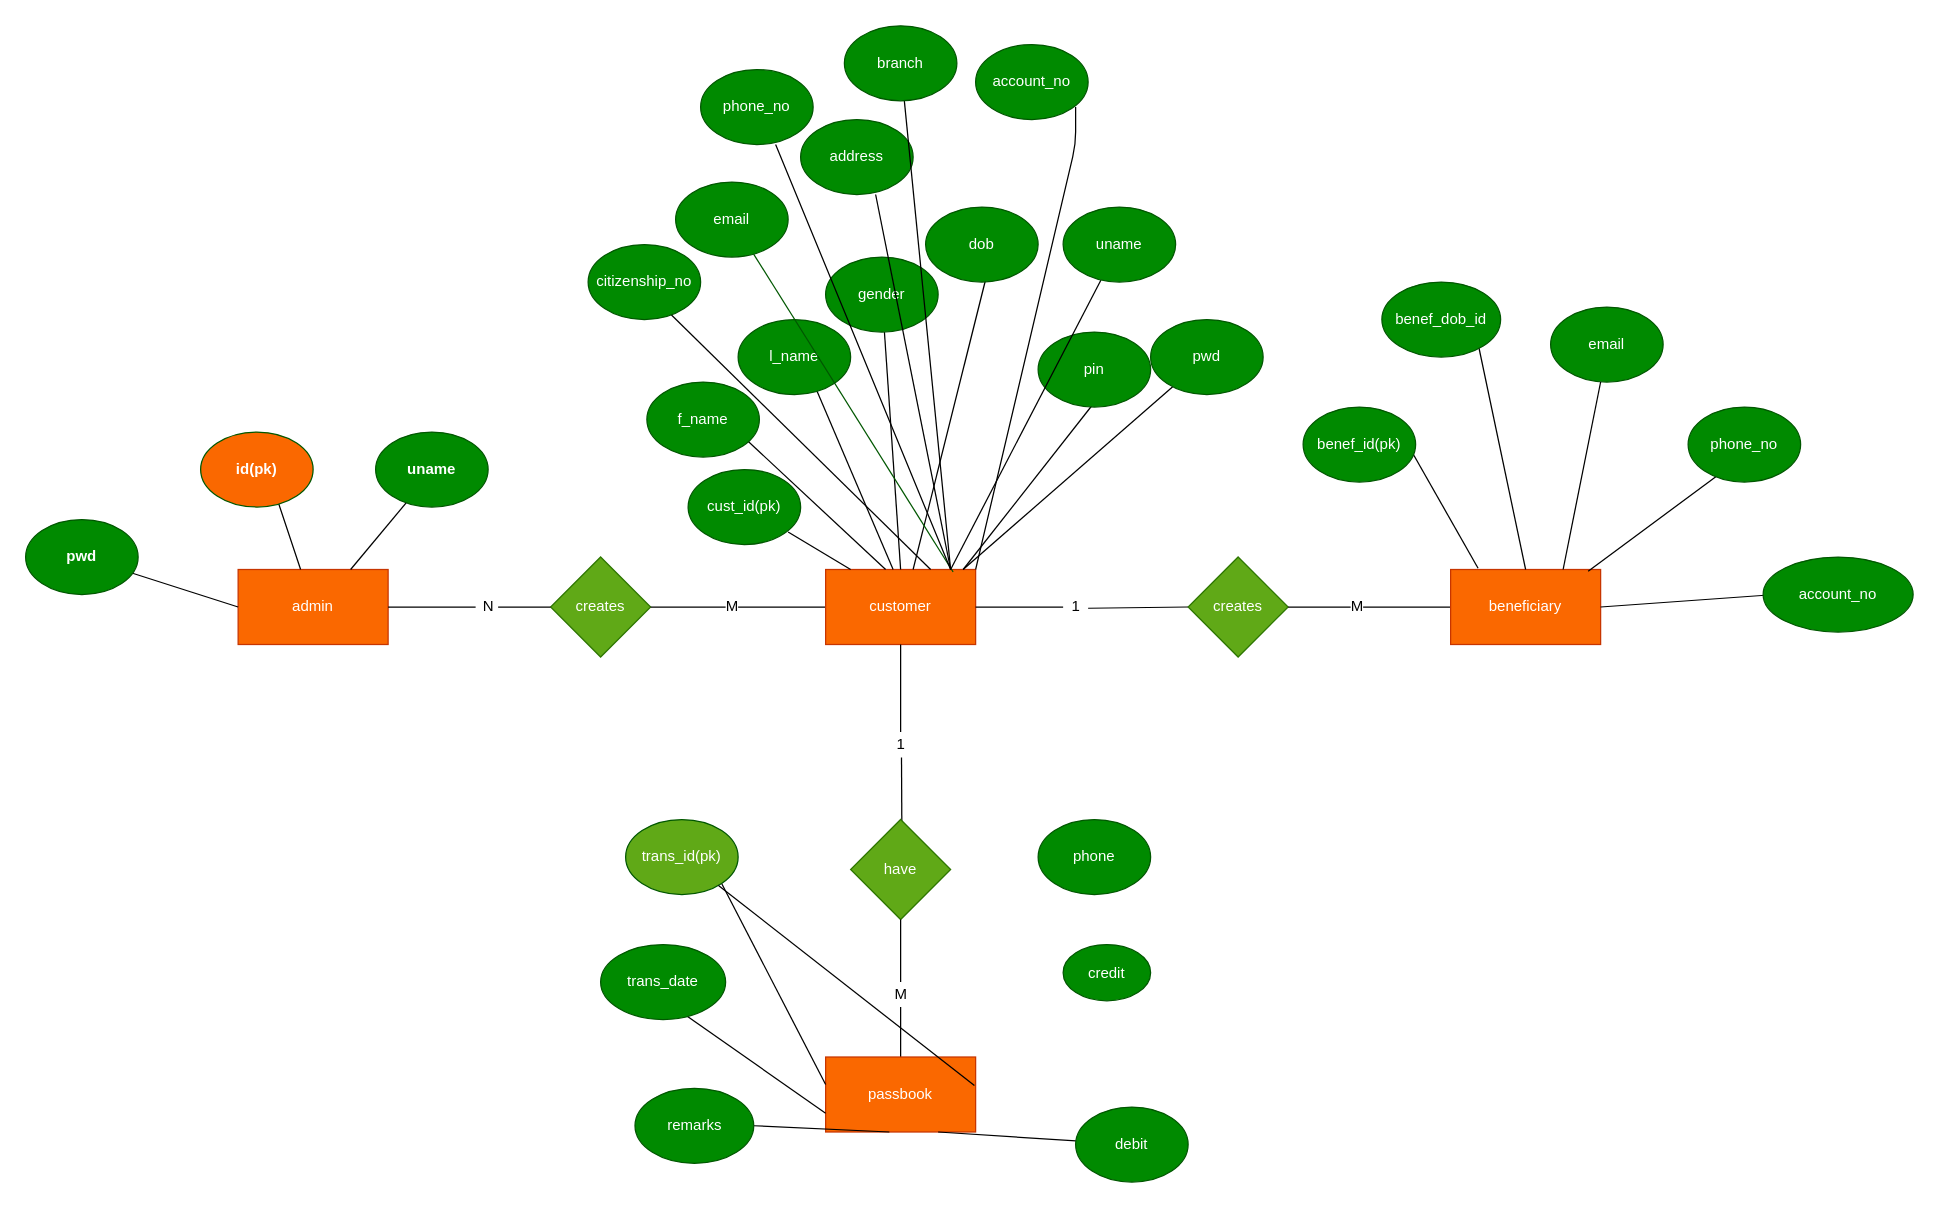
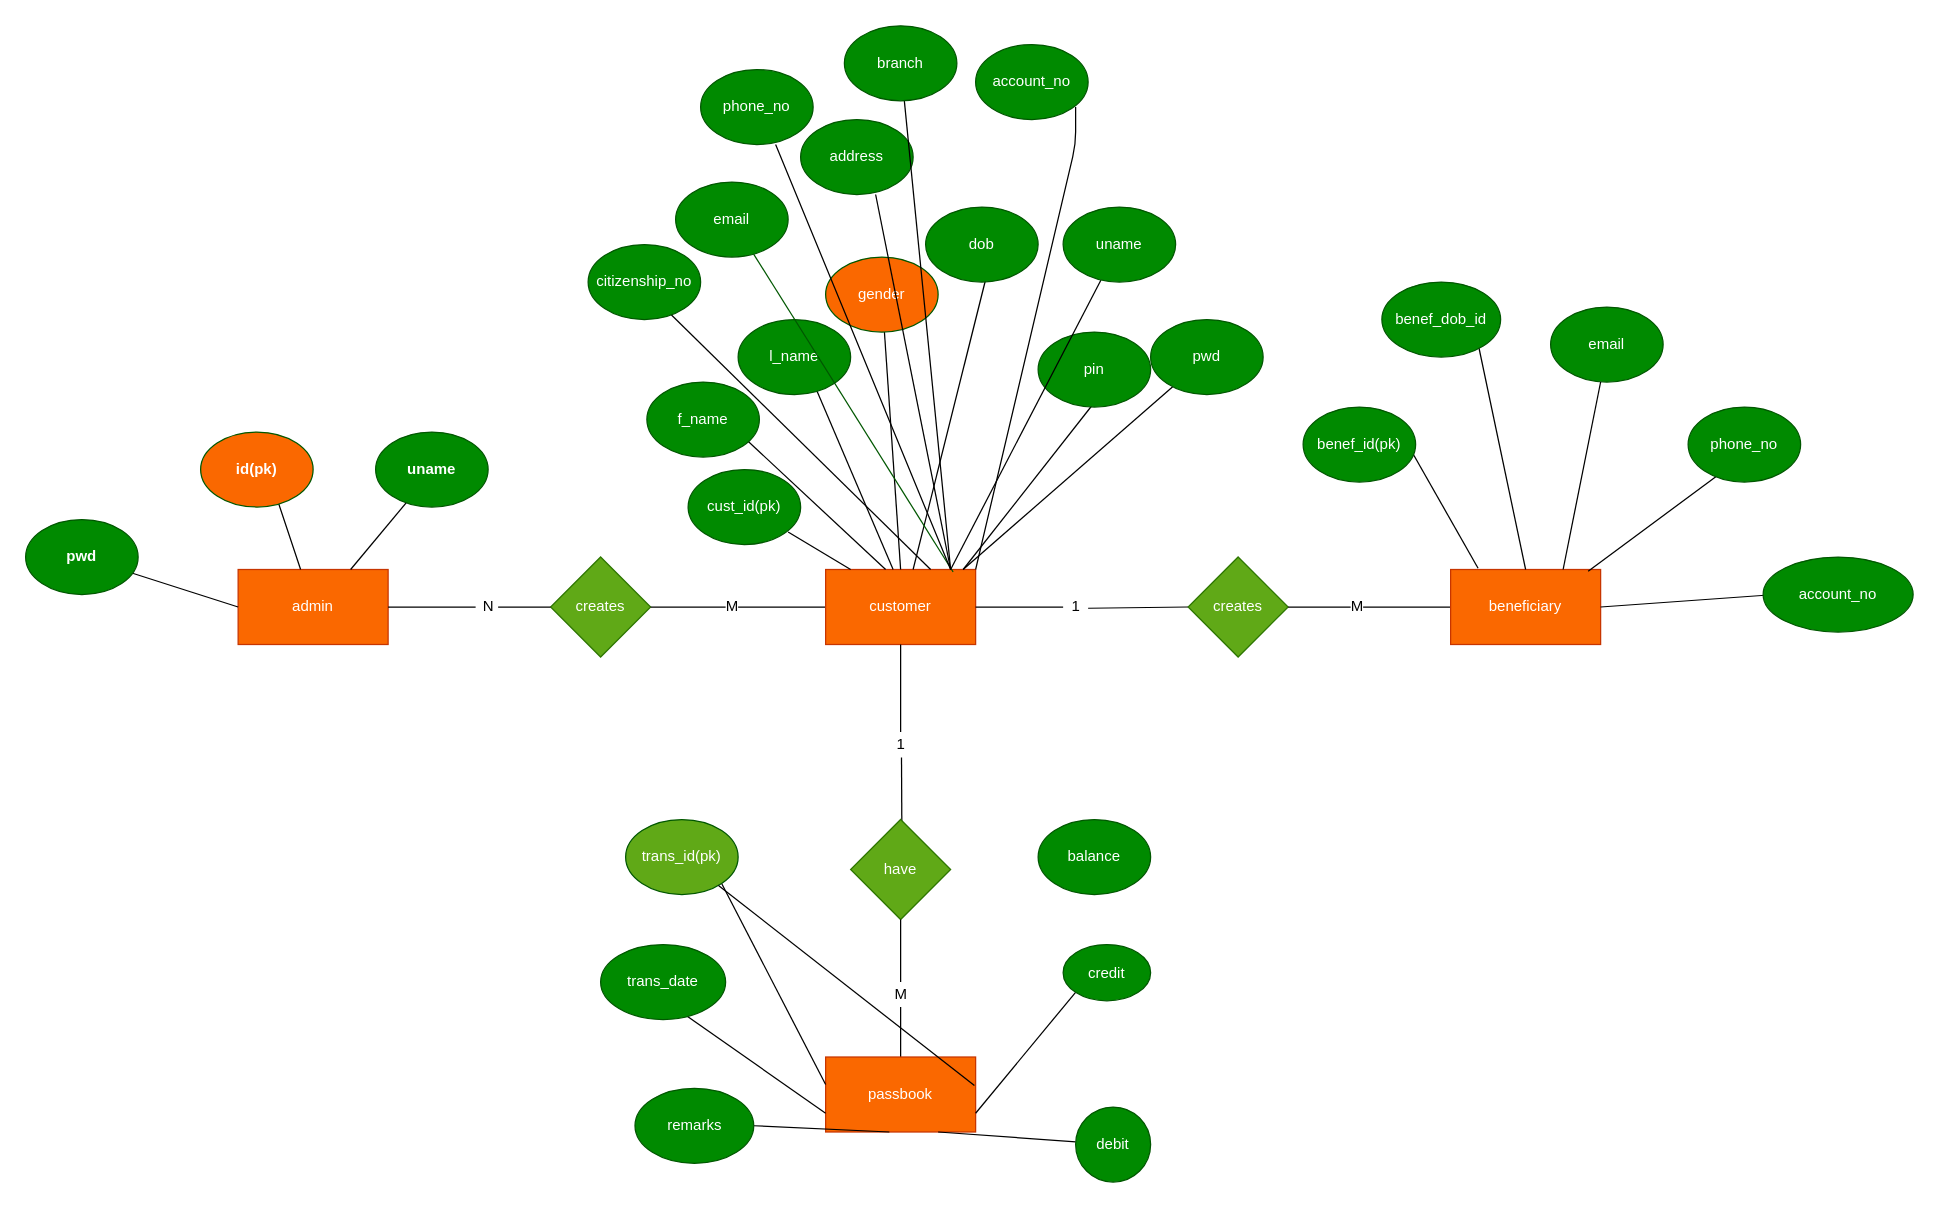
node "gender": fillcolor #008a00 -> #fa6800
node "phone": label "phone" -> "balance"
edge "credit" -- "passbook": added
node "debit": size 113x75 -> 75x75
